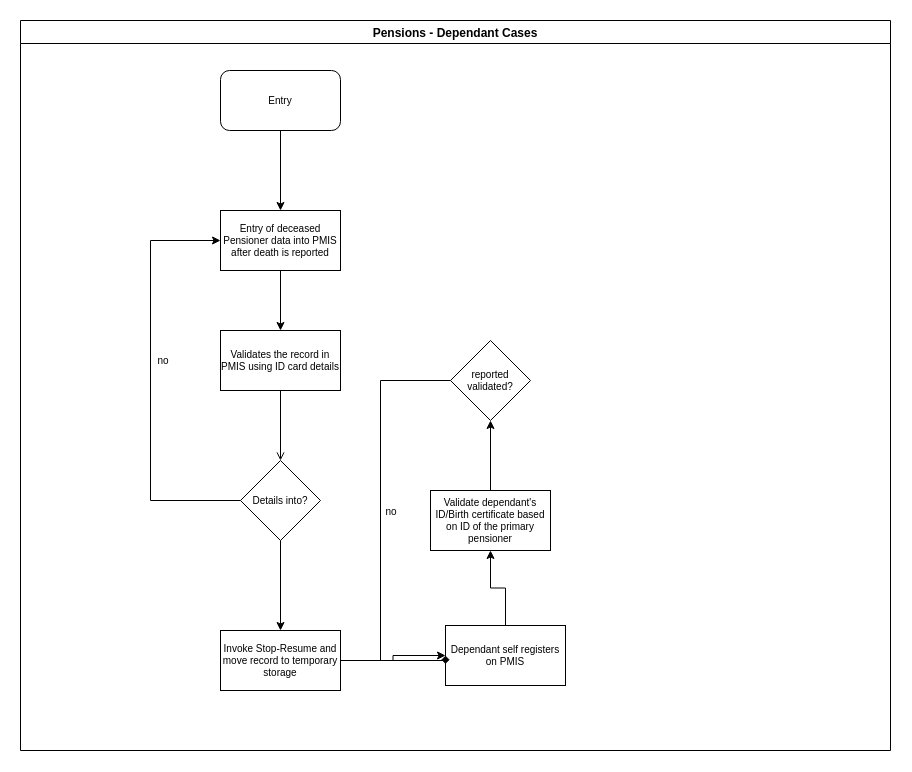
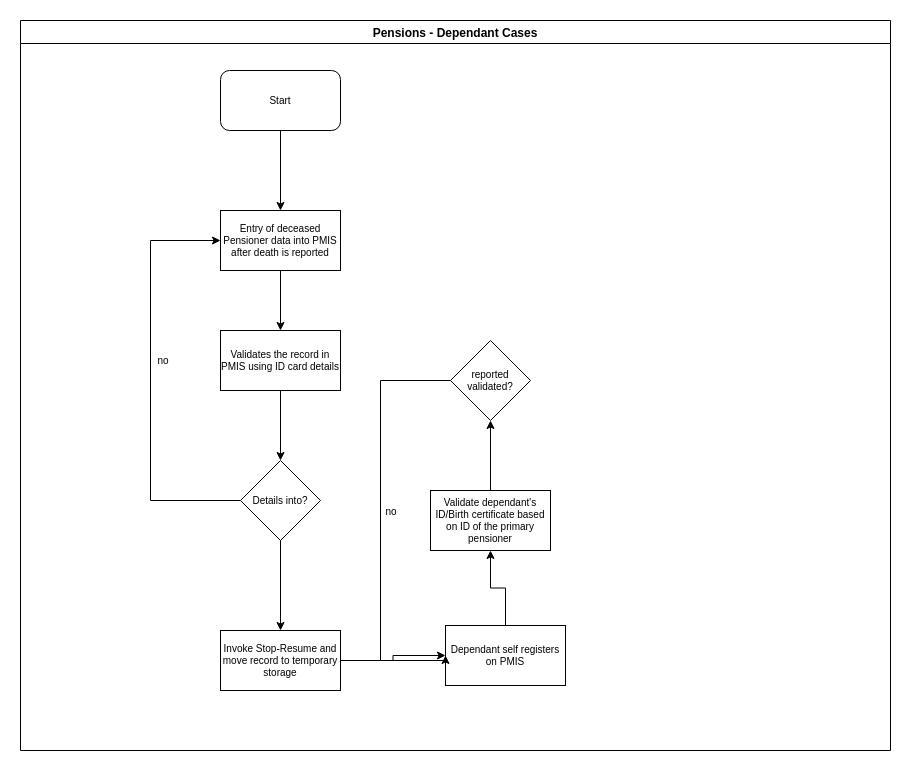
node "Entry": label "Entry" -> "Start"
edge "Validates the record in PMIS using ID card details" -> "Details into?": arrowhead open -> classic
edge "reported validated?" -> "Dependant self registers on PMIS": arrowhead diamond -> classic
